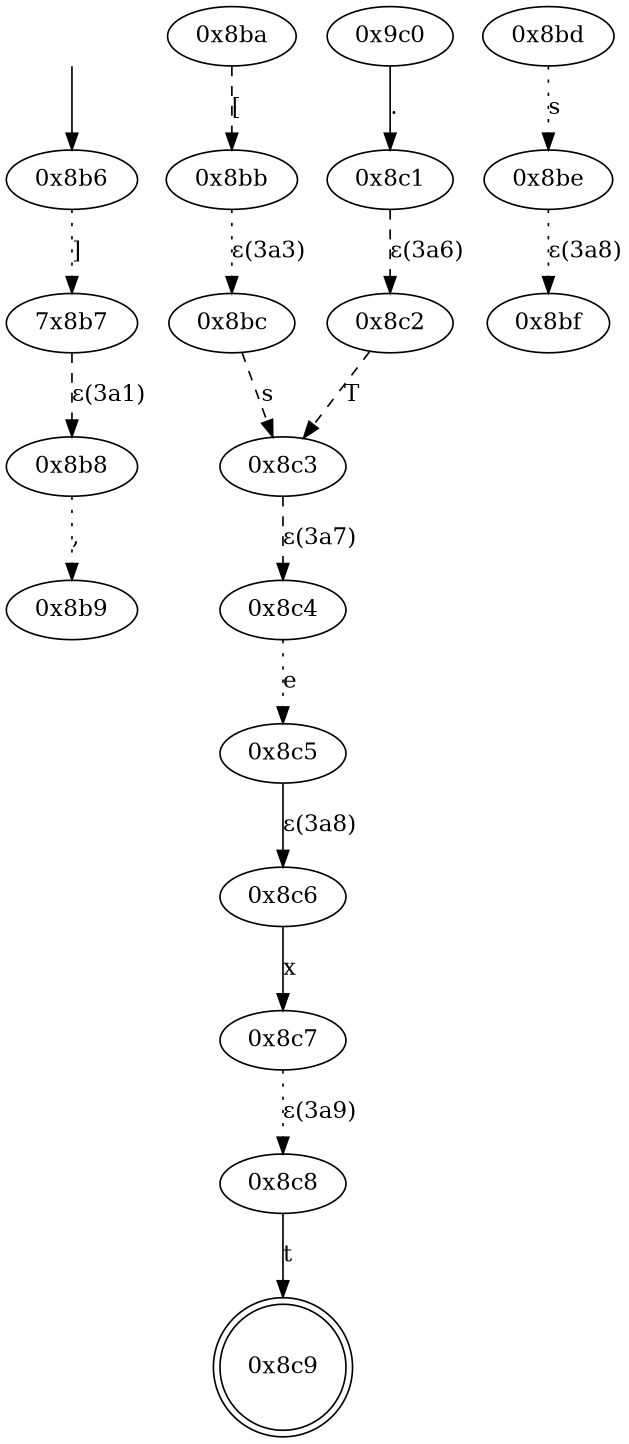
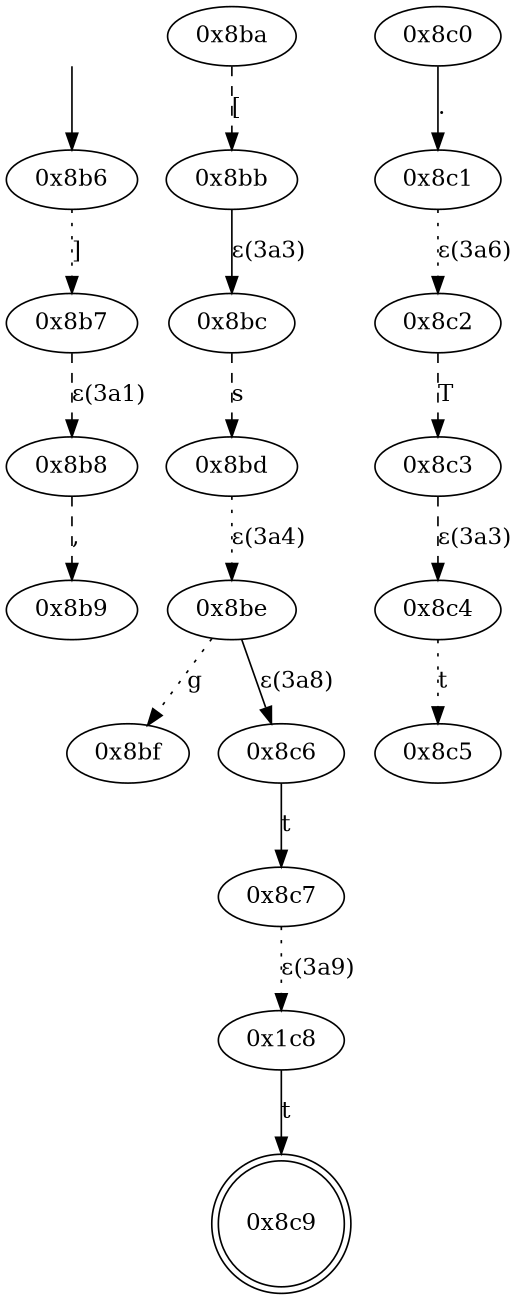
node "0x9c0": label "0x9c0" -> "0x8c0"
edge "0x8bd" -> "0x8be": label "s" -> "ε(3a4)"
edge "0x8bb" -> "0x8bc": style dotted -> solid
edge "0x8c1" -> "0x8c2": style dashed -> dotted
edge "0x8be" -> "0x8bf": label "ε(3a8)" -> "g"
node "7x8b7": label "7x8b7" -> "0x8b7"
edge "0x8bc" -> "0x8c3": now "0x8bc" -> "0x8bd"
edge "0x8b8" -> "0x8b9": style dotted -> dashed
edge "0x8c3" -> "0x8c4": label "ε(3a7)" -> "ε(3a3)"
edge "0x8c4" -> "0x8c5": label "e" -> "t"
edge "0x8c5" -> "0x8c6": now "0x8be" -> "0x8c6"
edge "0x8c6" -> "0x8c7": label "x" -> "t"
node "0x8c8": label "0x8c8" -> "0x1c8"
